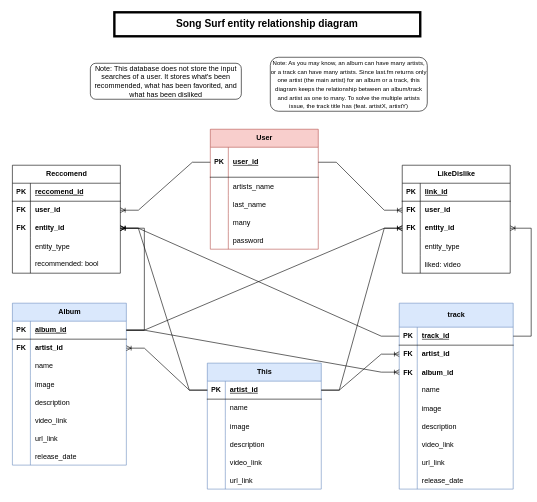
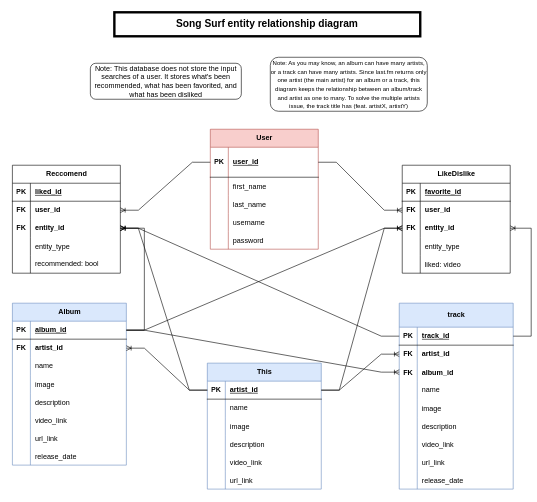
node "artists_name": label "artists_name" -> "first_name"
node "reccomend_id": label "reccomend_id" -> "liked_id"
node "link_id": label "link_id" -> "favorite_id"
node "many": label "many" -> "username"
